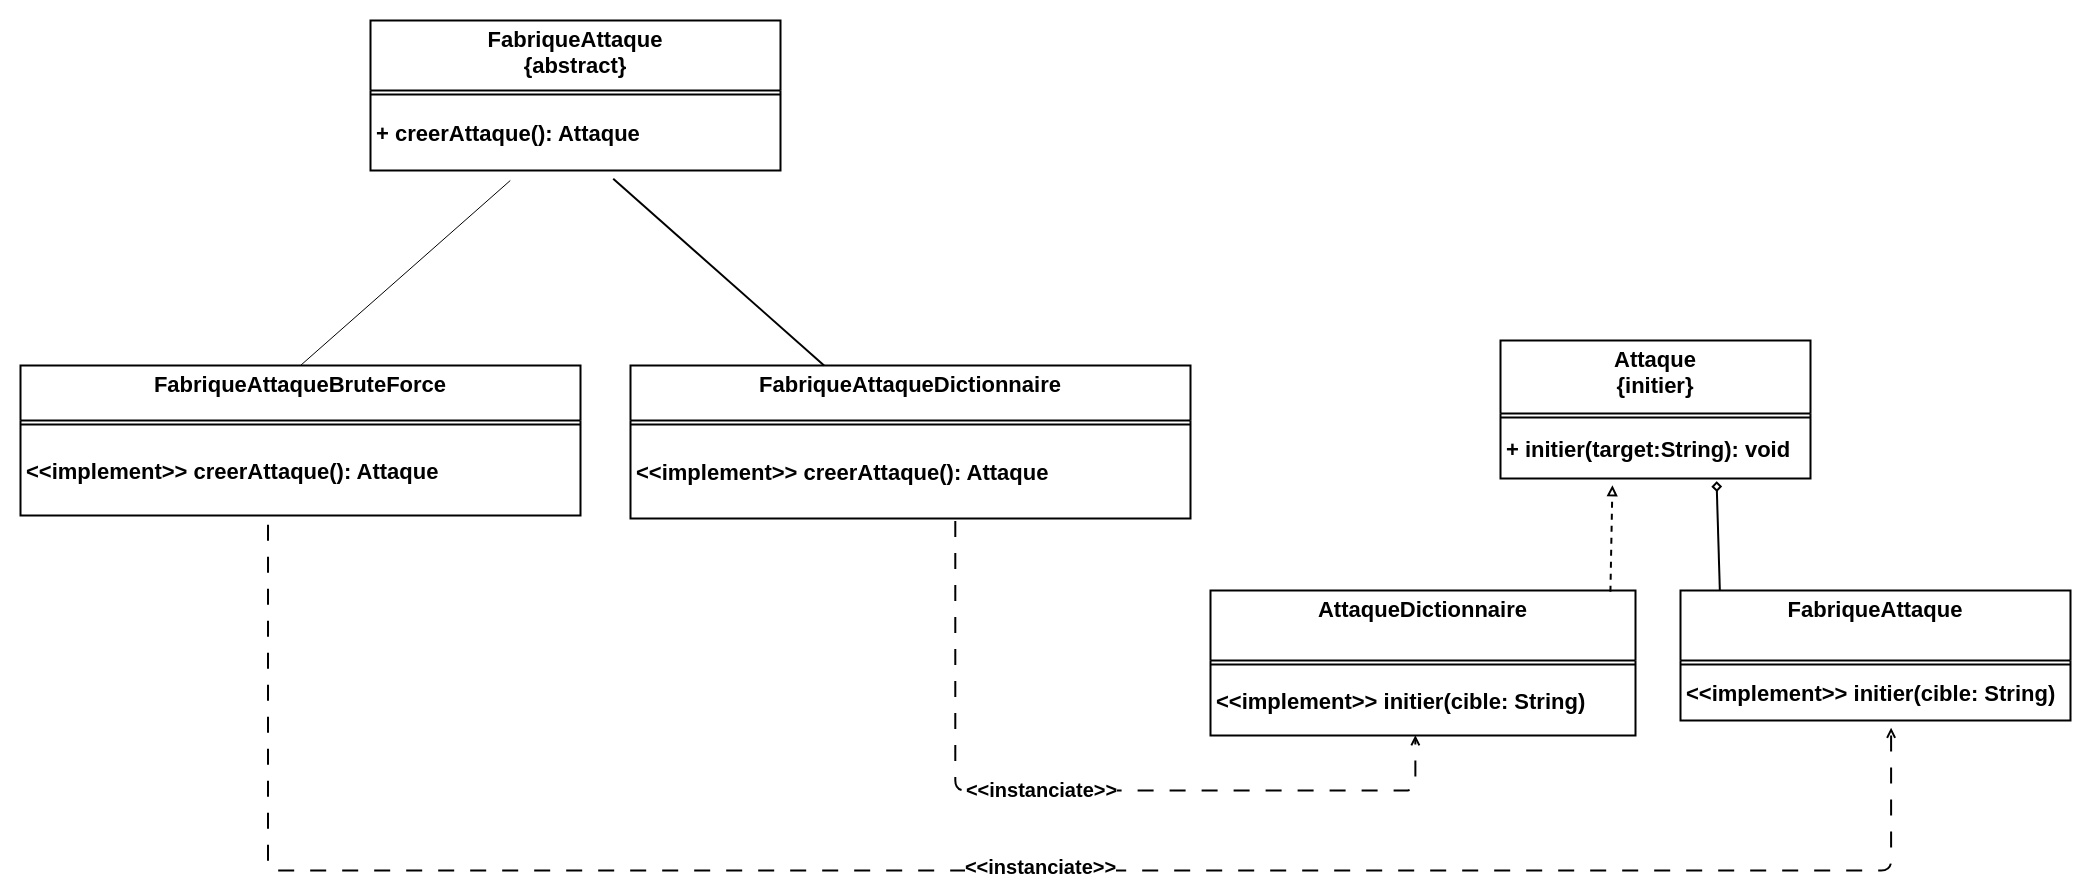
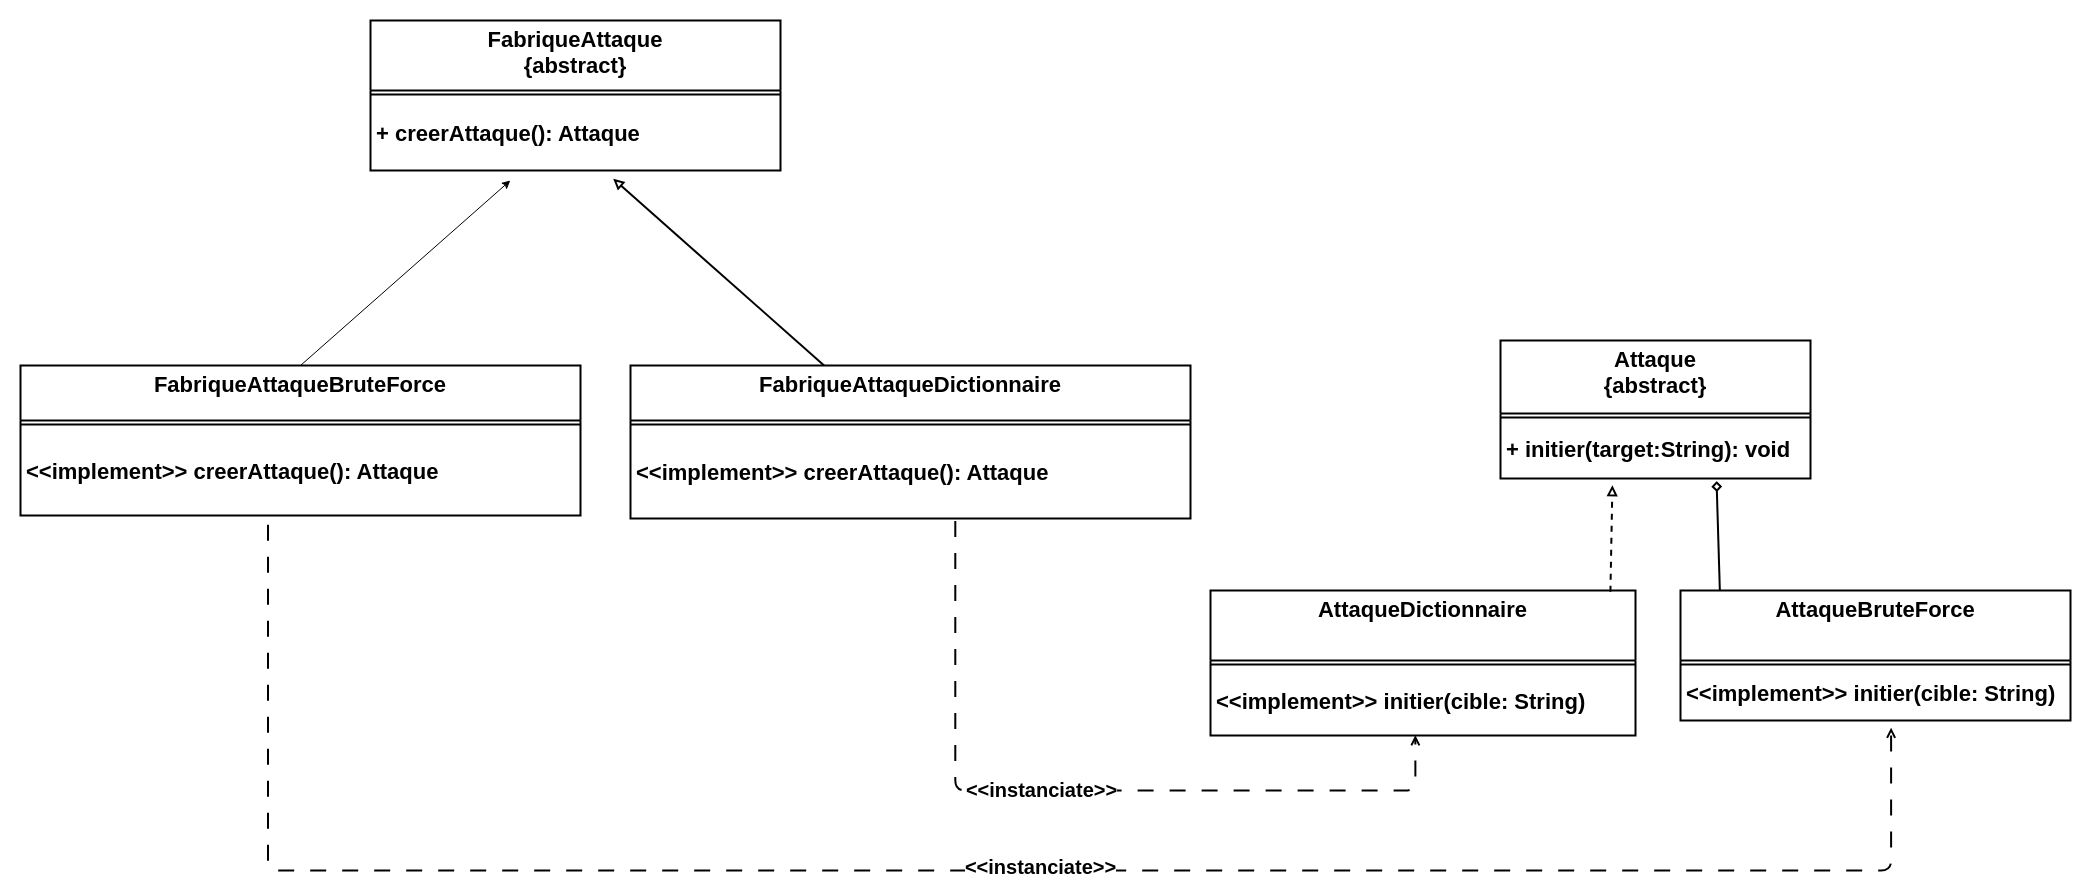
edge "+ creerAttaque(): Attaque" -- "FabriqueAttaqueDictionnaire": arrowhead none -> block
edge "+ creerAttaque(): Attaque" -- "FabriqueAttaqueBruteForce": arrowhead none -> classic
node "Attaque {initier}": label "Attaque {initier}" -> "Attaque {abstract}"
node "FabriqueAttaque": label "FabriqueAttaque" -> "AttaqueBruteForce"
